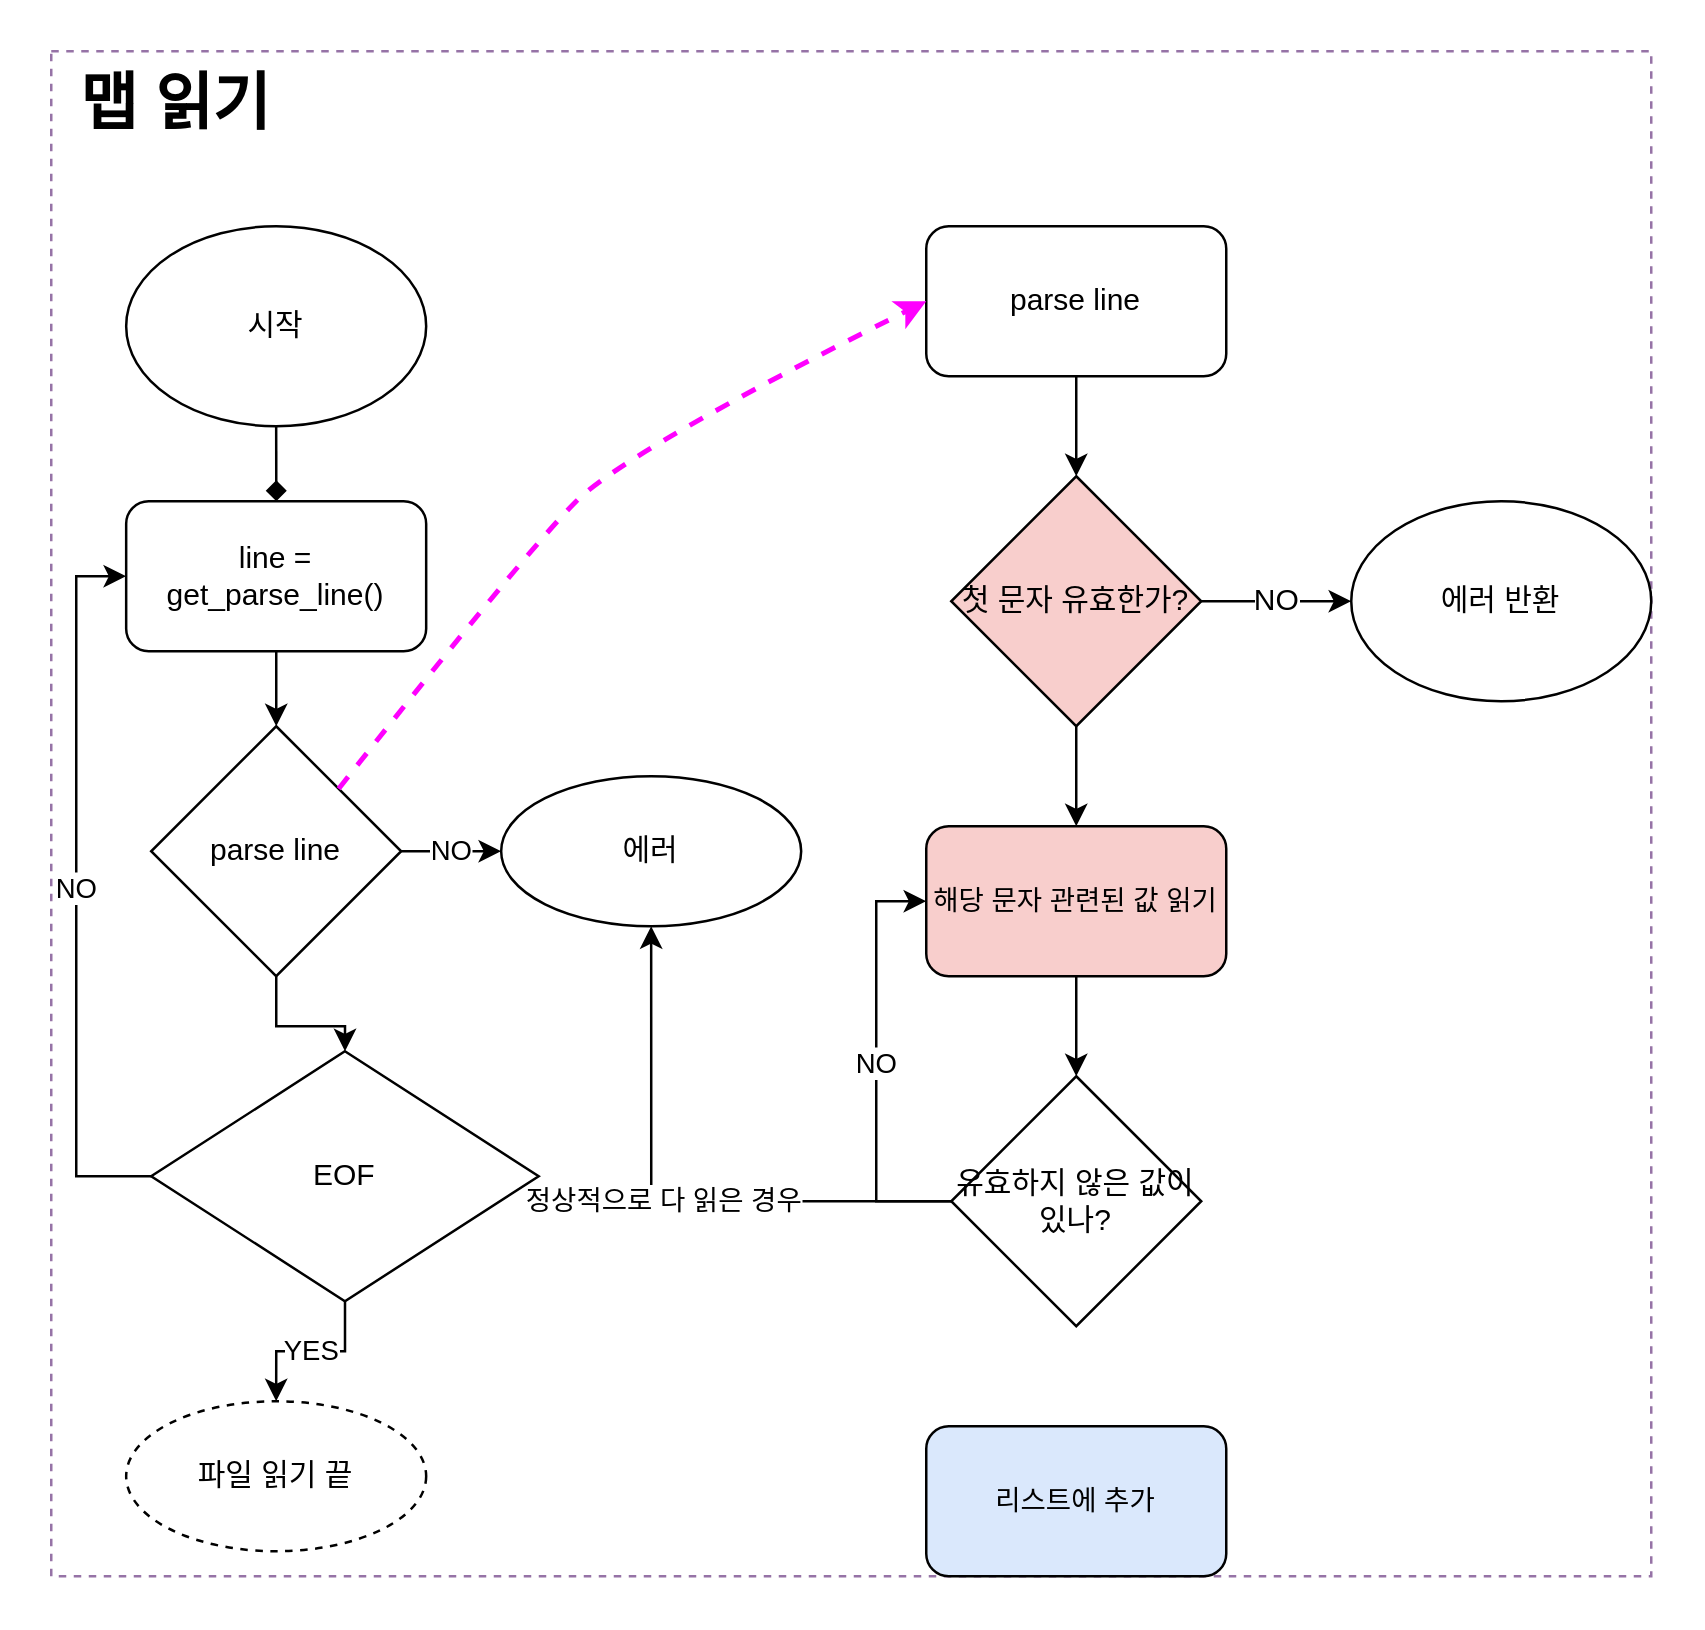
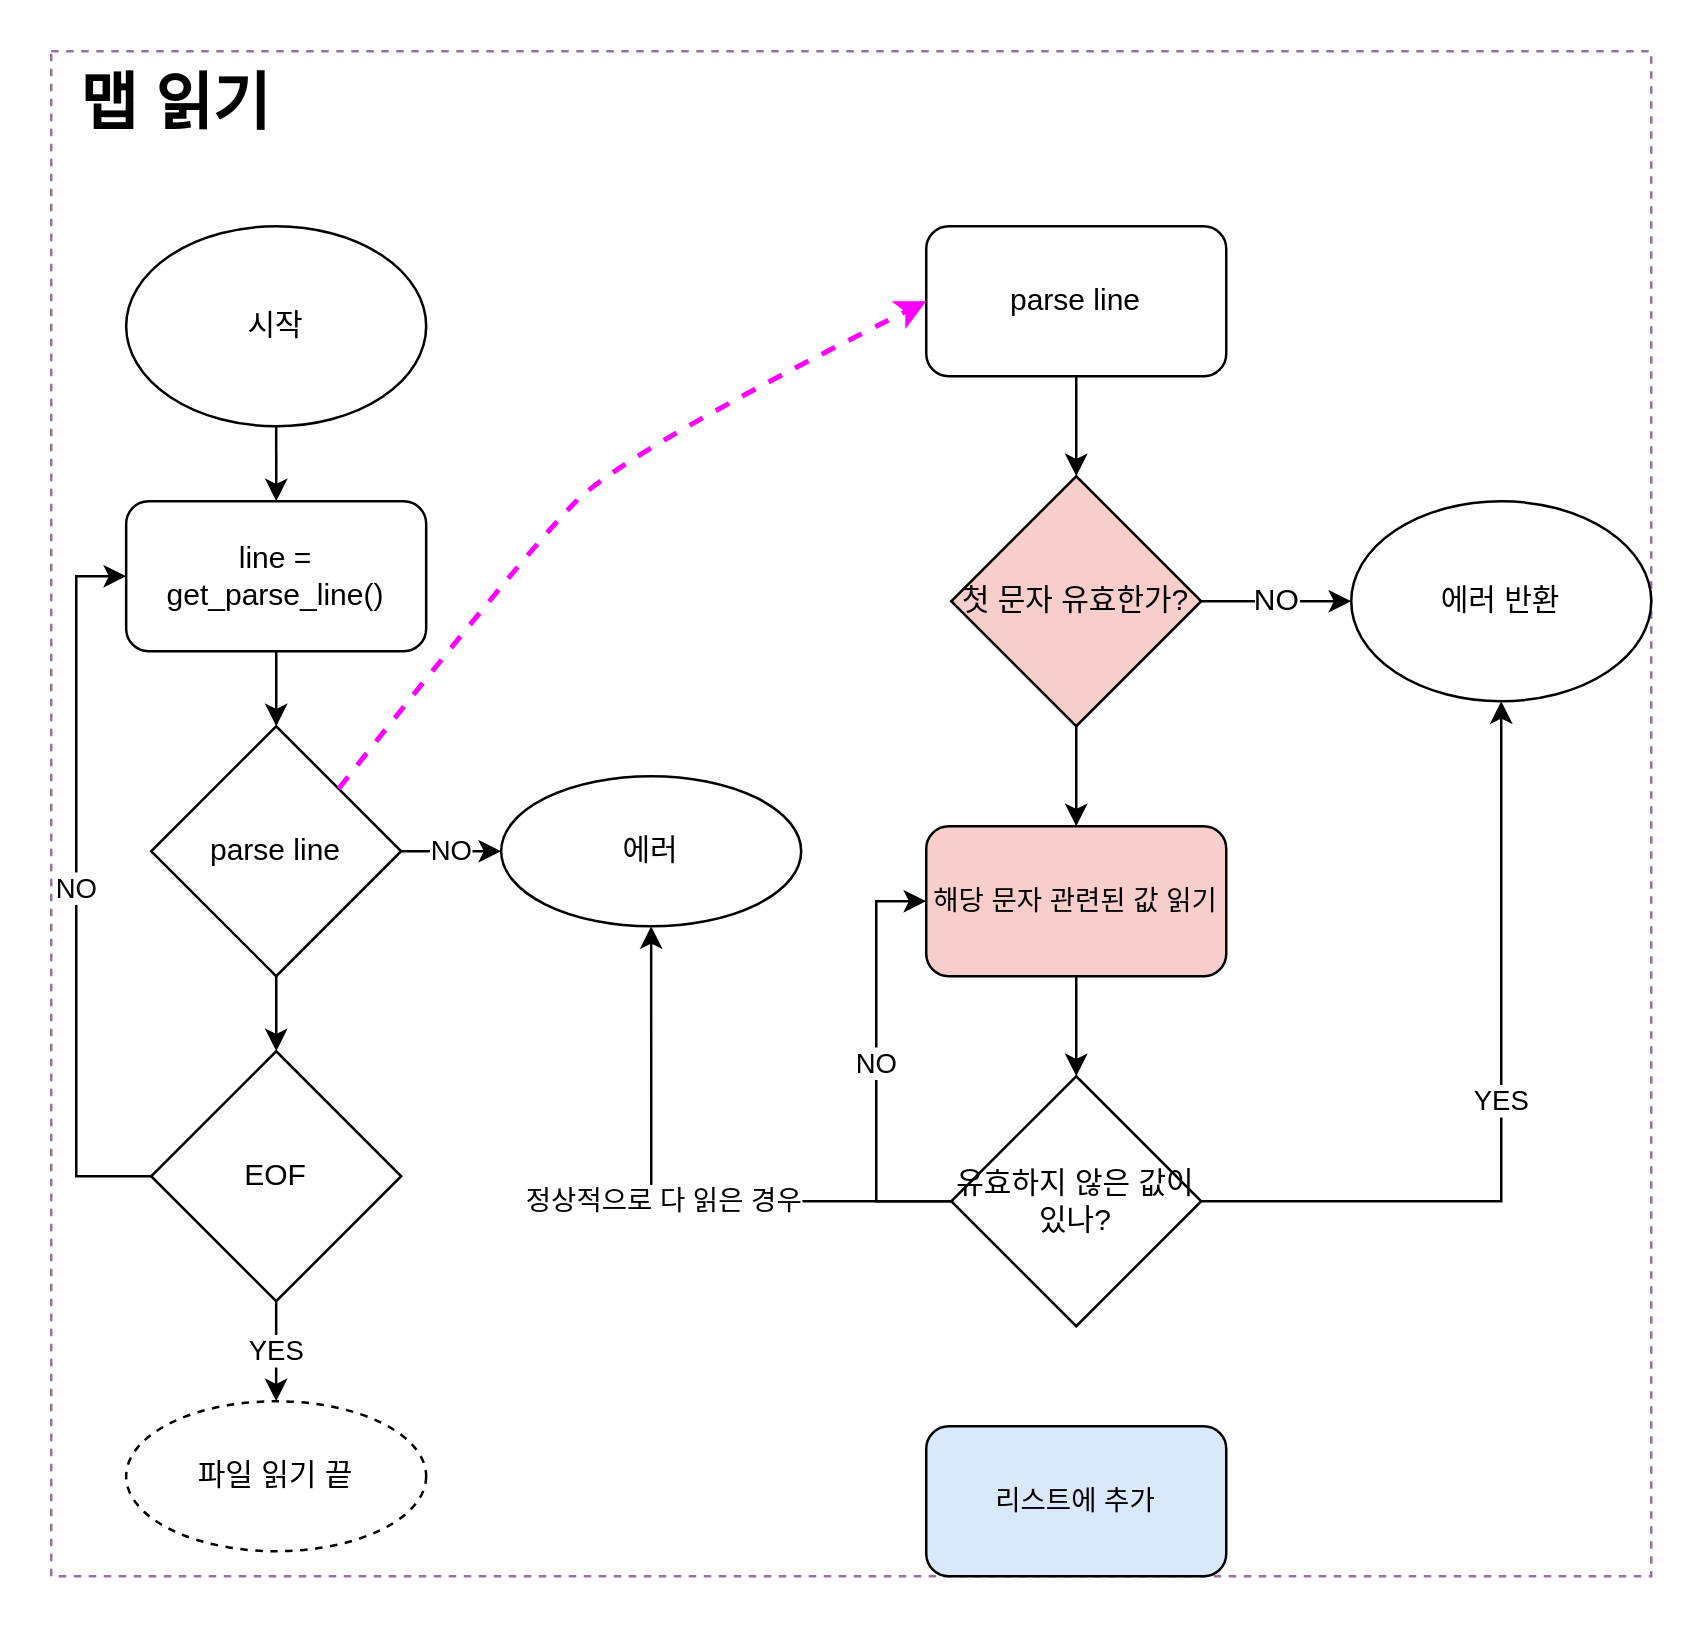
edge "시작" -> "line = get_parse_line()": arrowhead diamond -> classic
edge "유효하지 않은 값이 있나?" -> "에러 반환": added, label "YES"
node "EOF": size 388x250 -> 250x250
